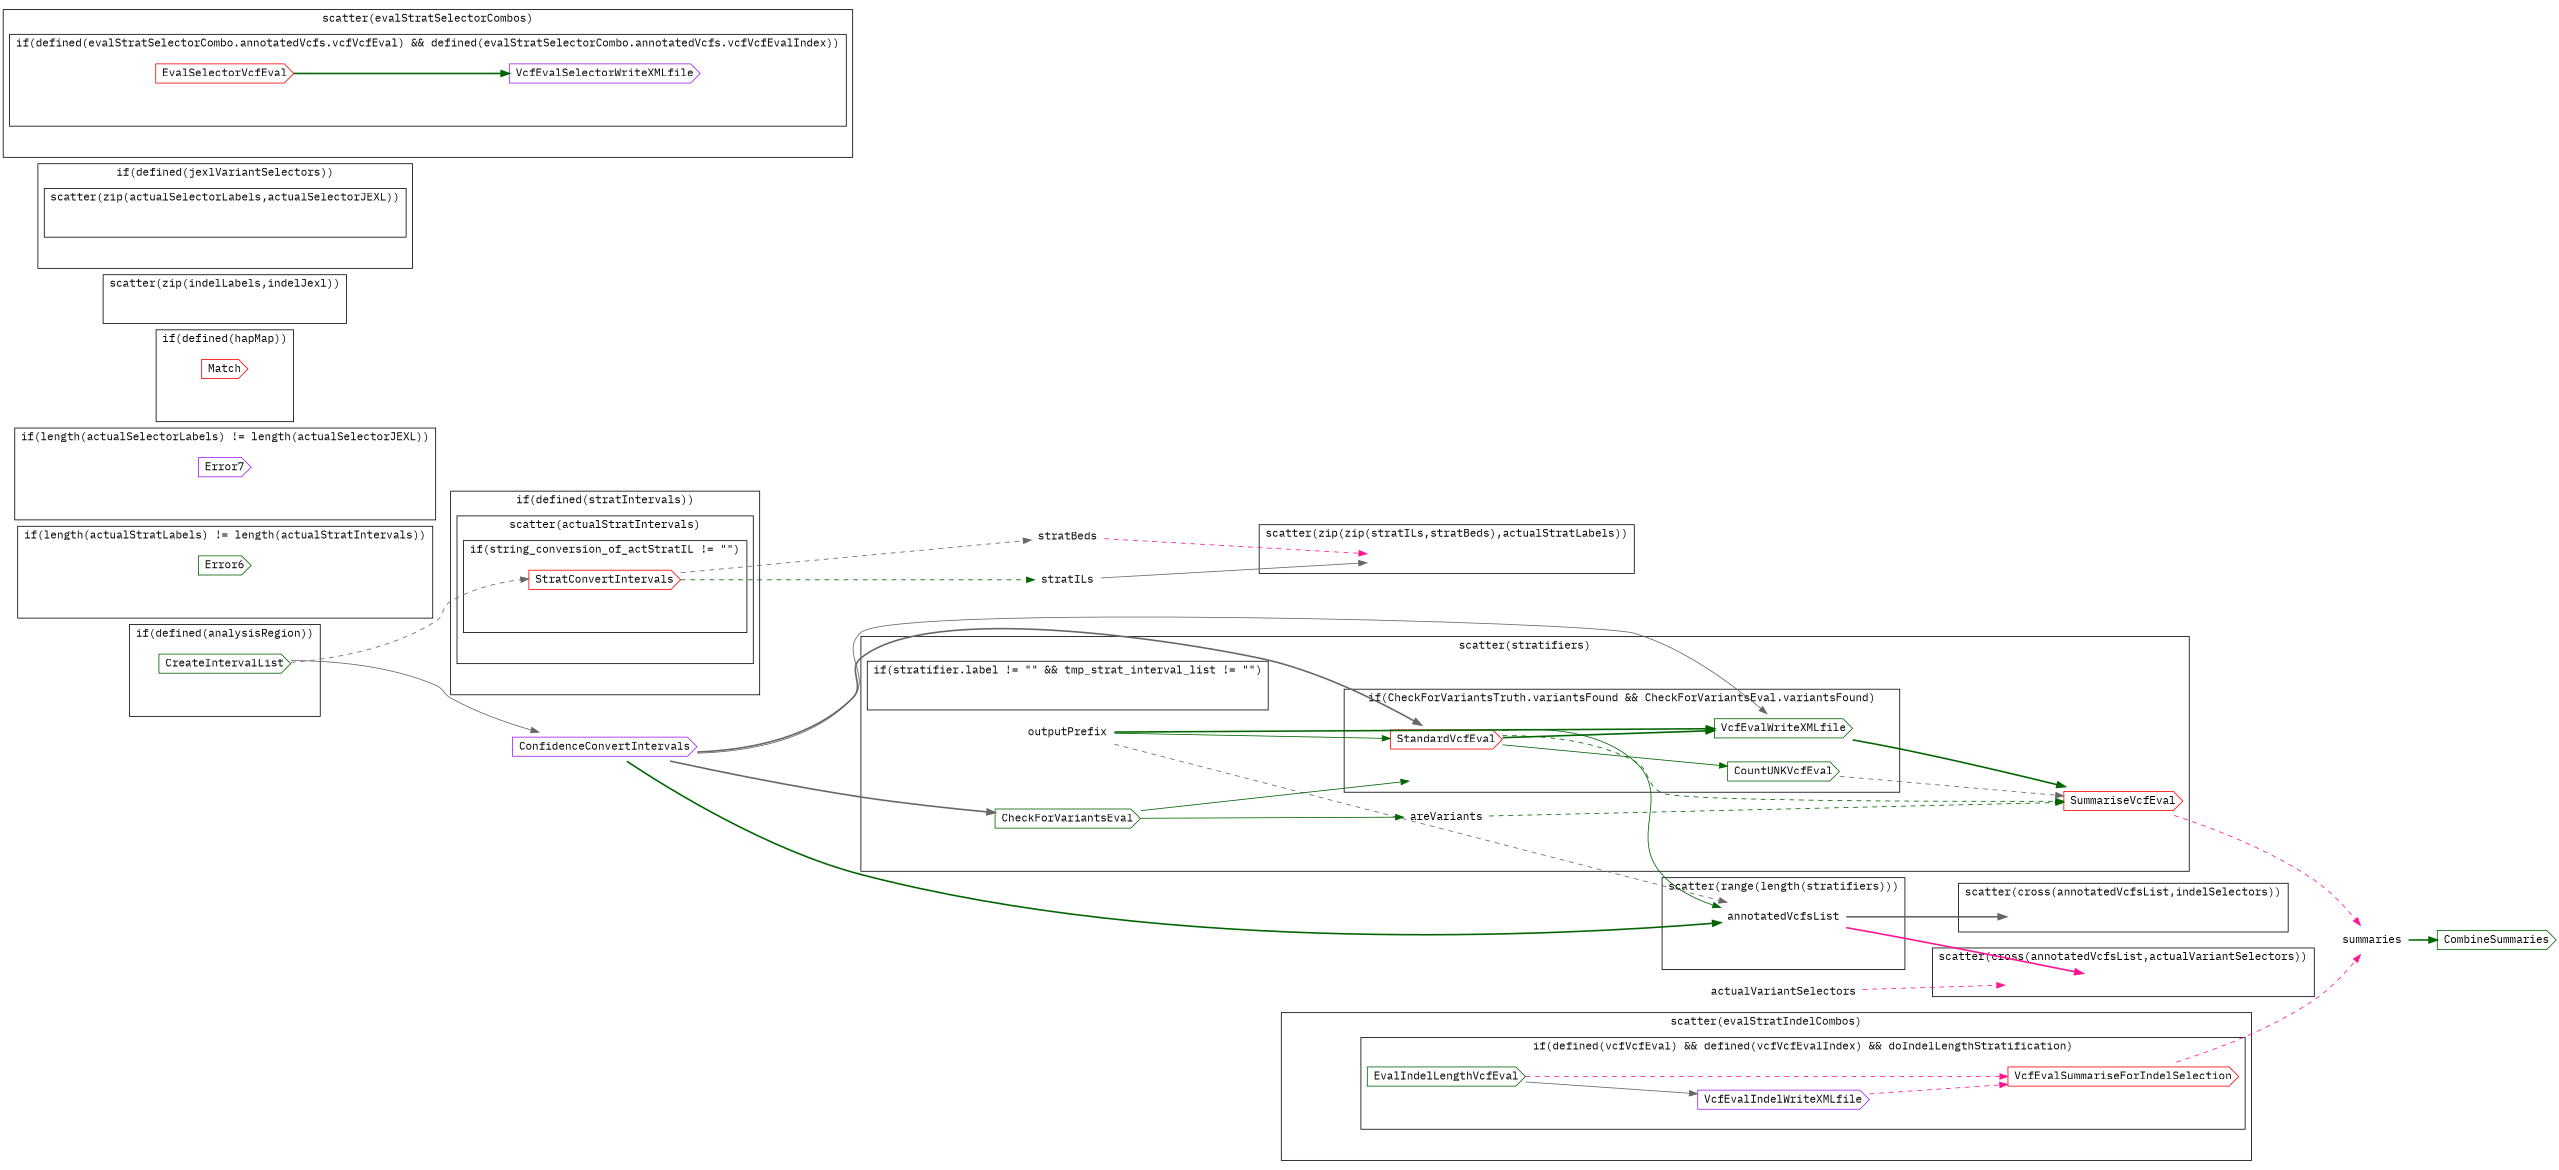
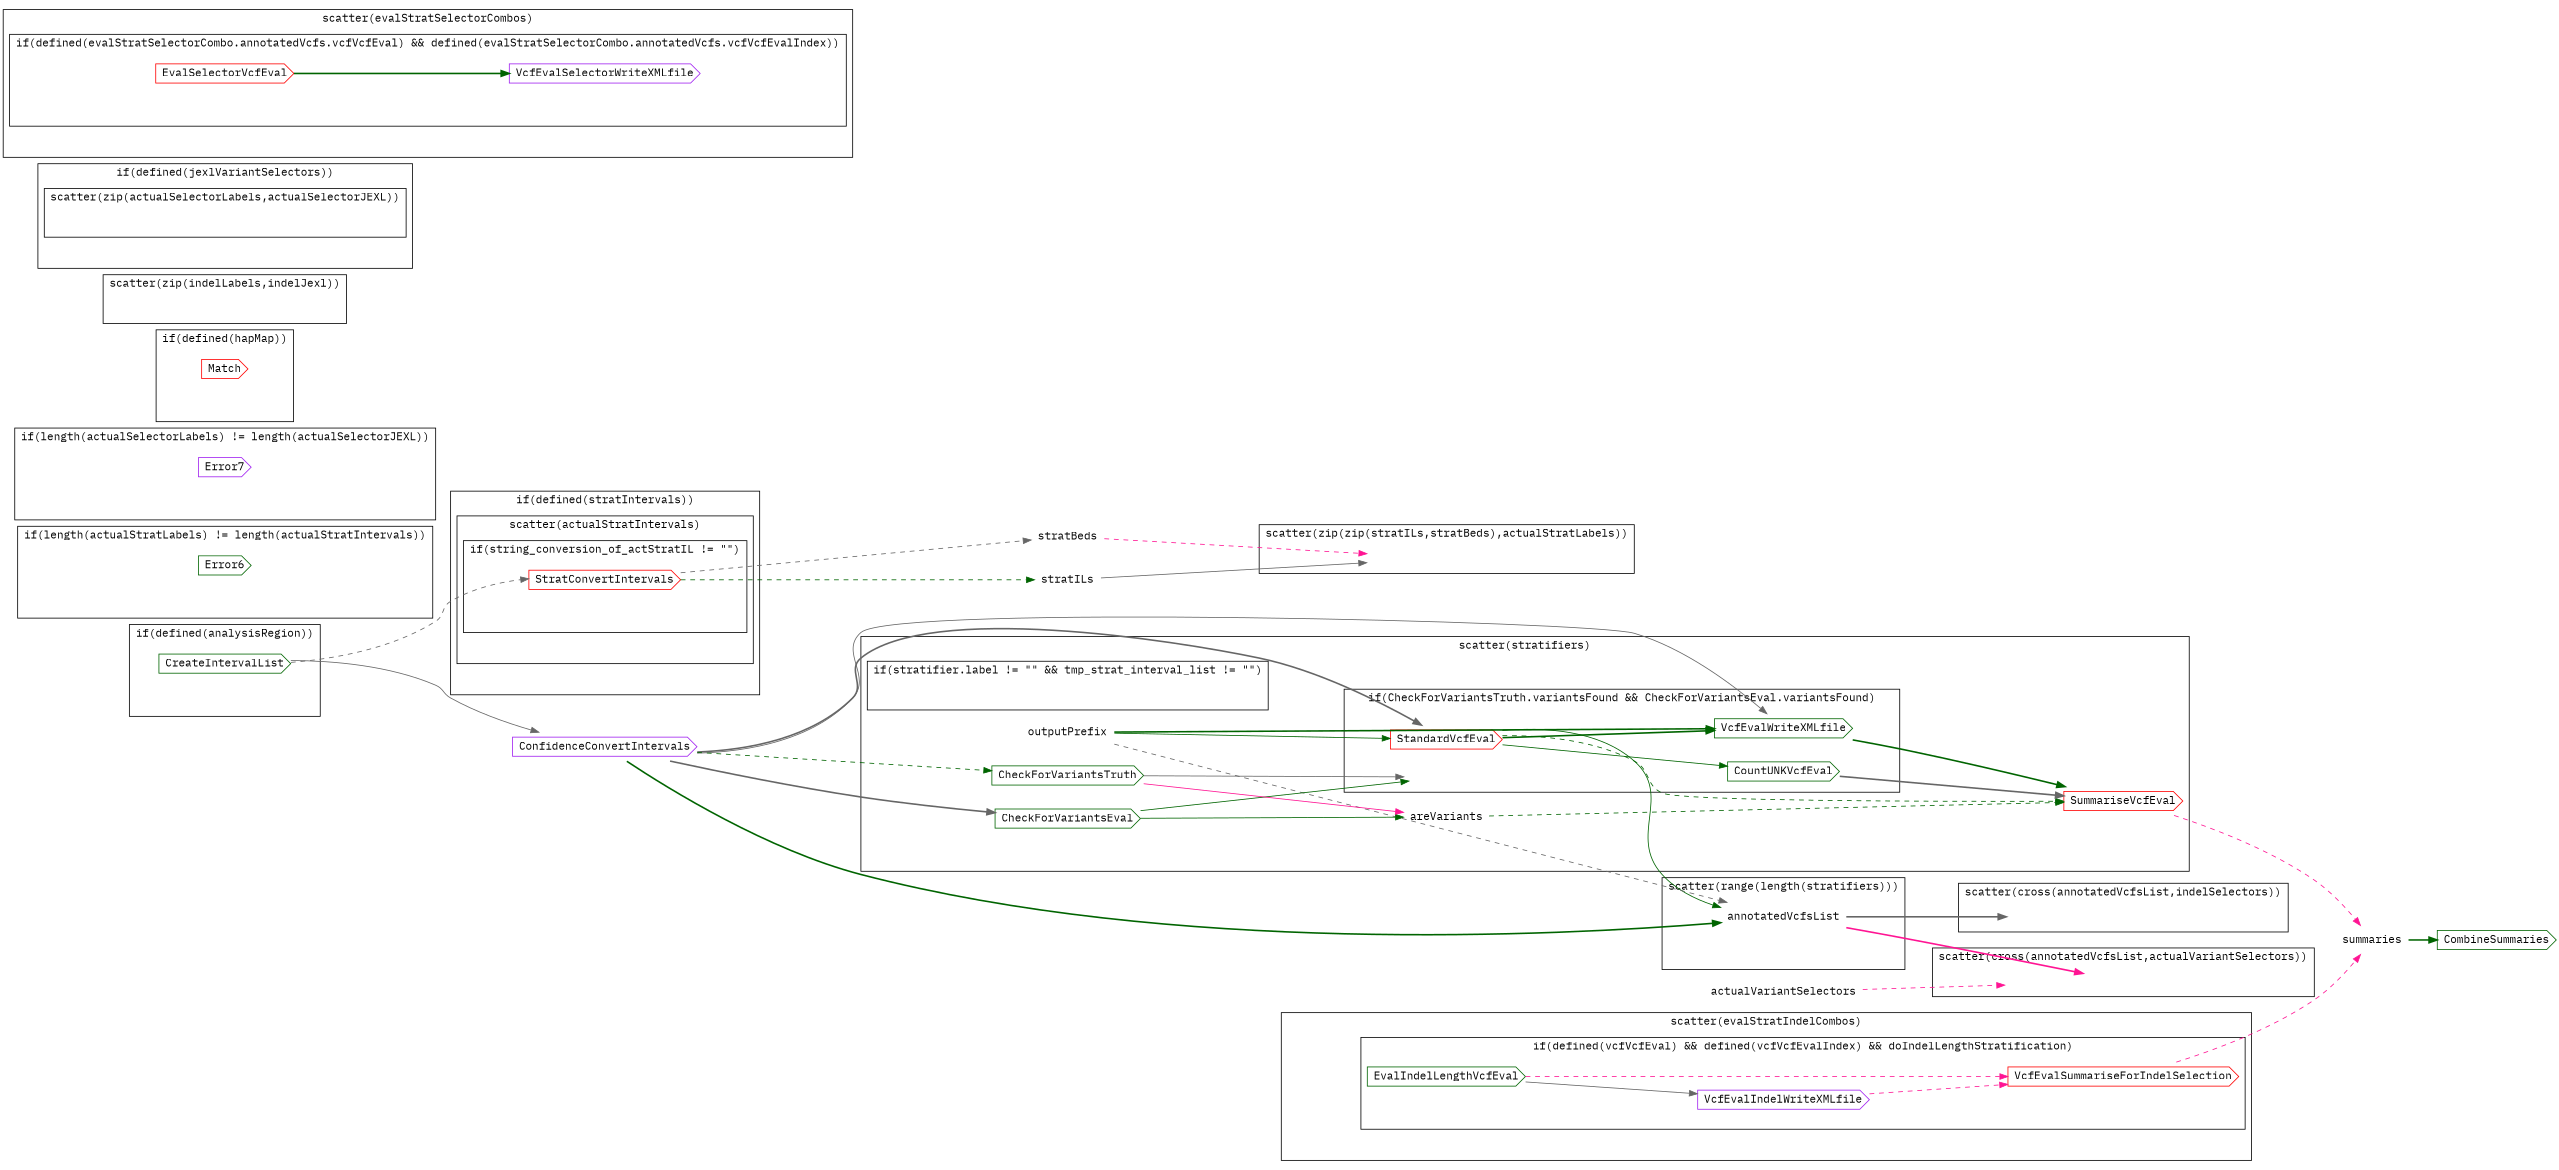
node "CheckForVariantsTruth": added
edge "CountUNKVcfEval" -> "SummariseVcfEval": style dashed -> bold
